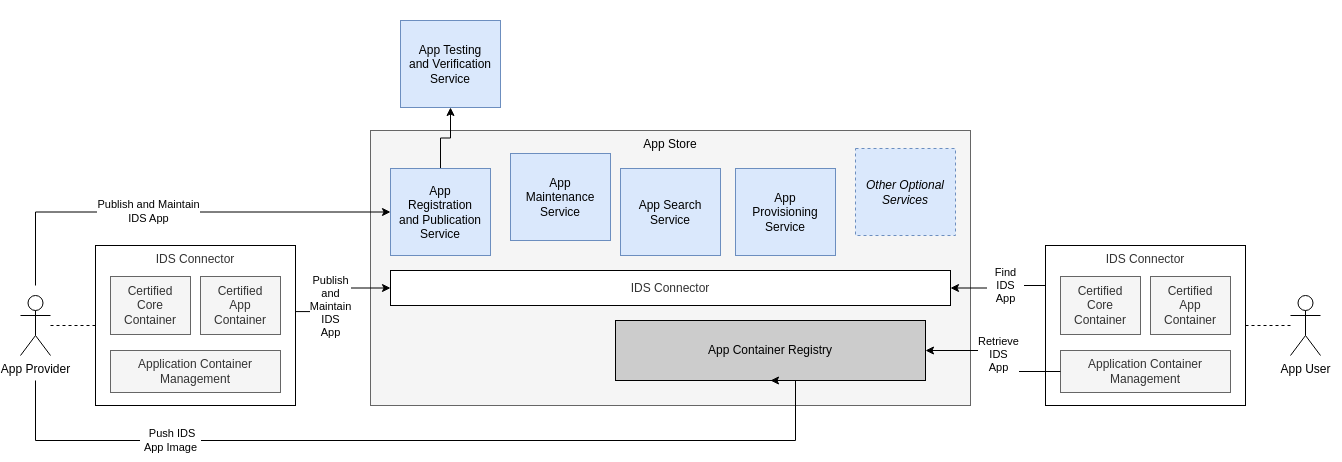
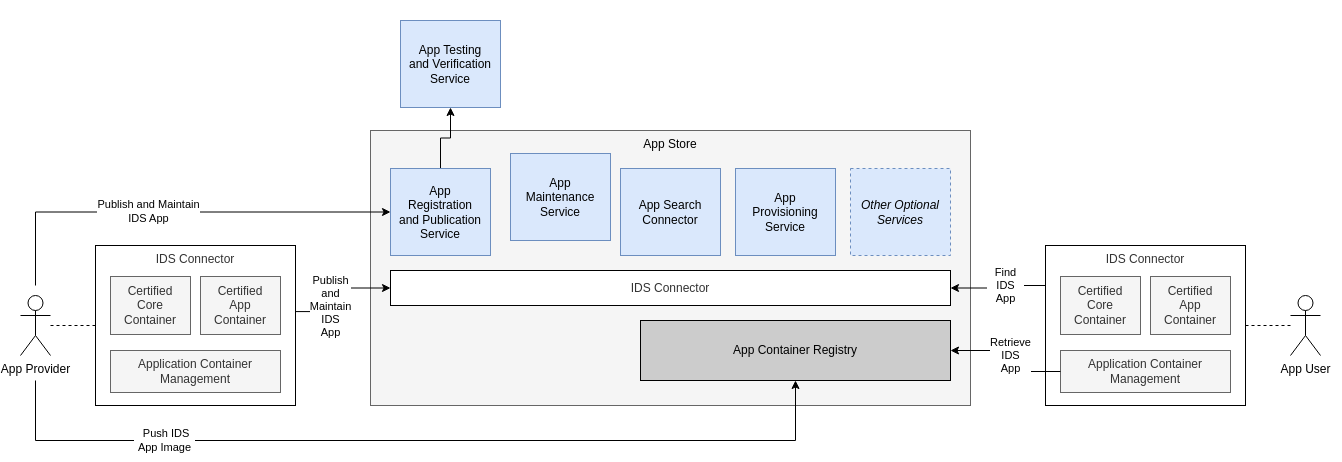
node "Other Optional Services": moved (906, 192) -> (901, 212)
node "App Search Service": label "App Search Service" -> "App Search Connector"
node "App Container Registry": moved (771, 351) -> (796, 351)
